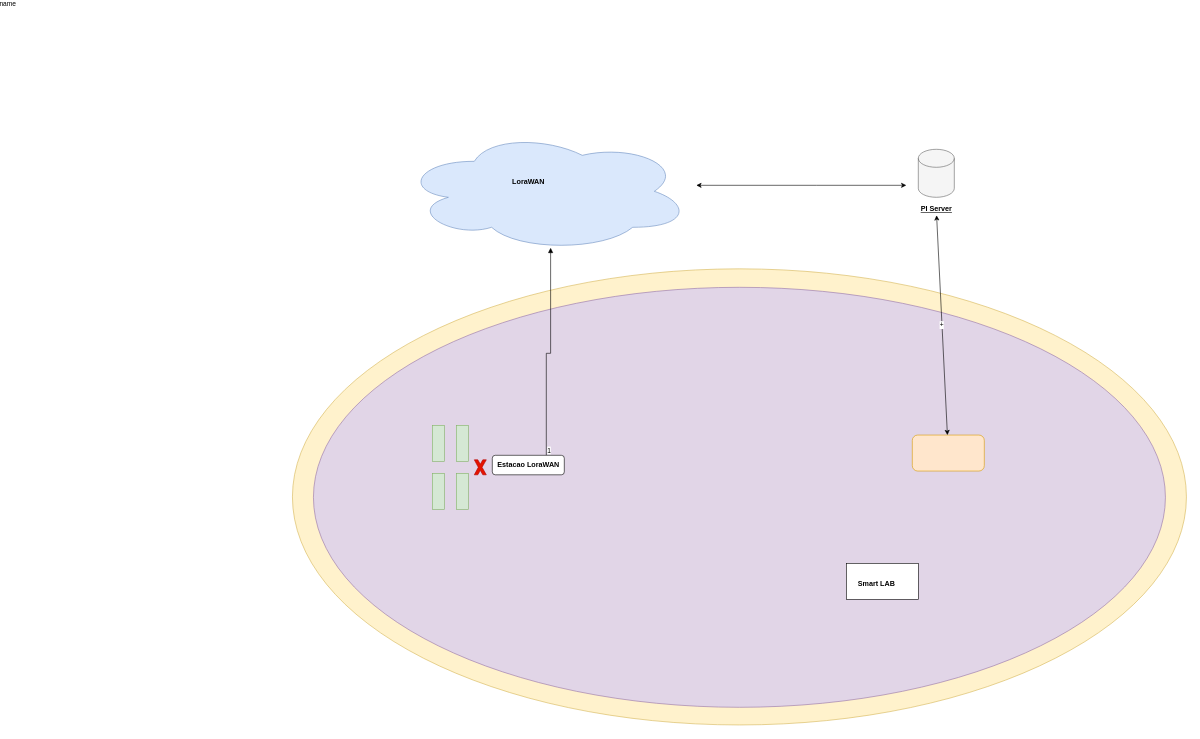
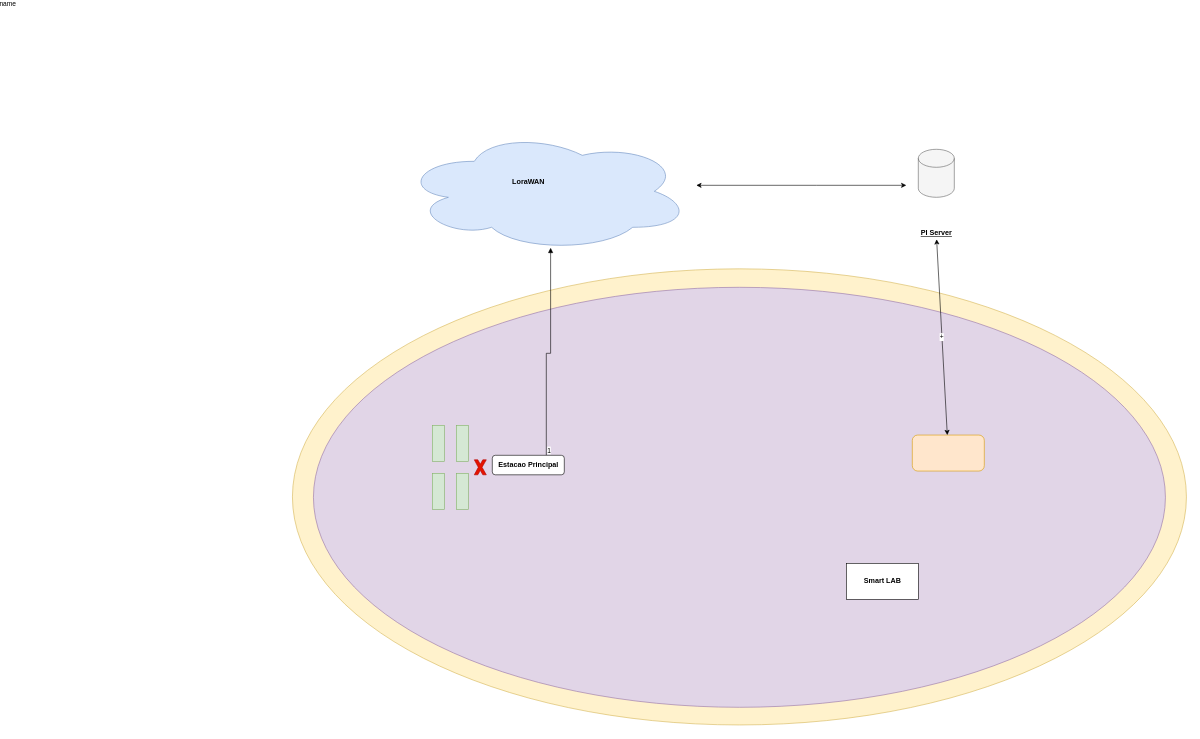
node "PI Server": moved (936, 209) -> (936, 233)
node "Estacao LoraWAN": label "Estacao LoraWAN" -> "Estacao Principal"
node "Smart LAB": moved (876, 584) -> (882, 581)
